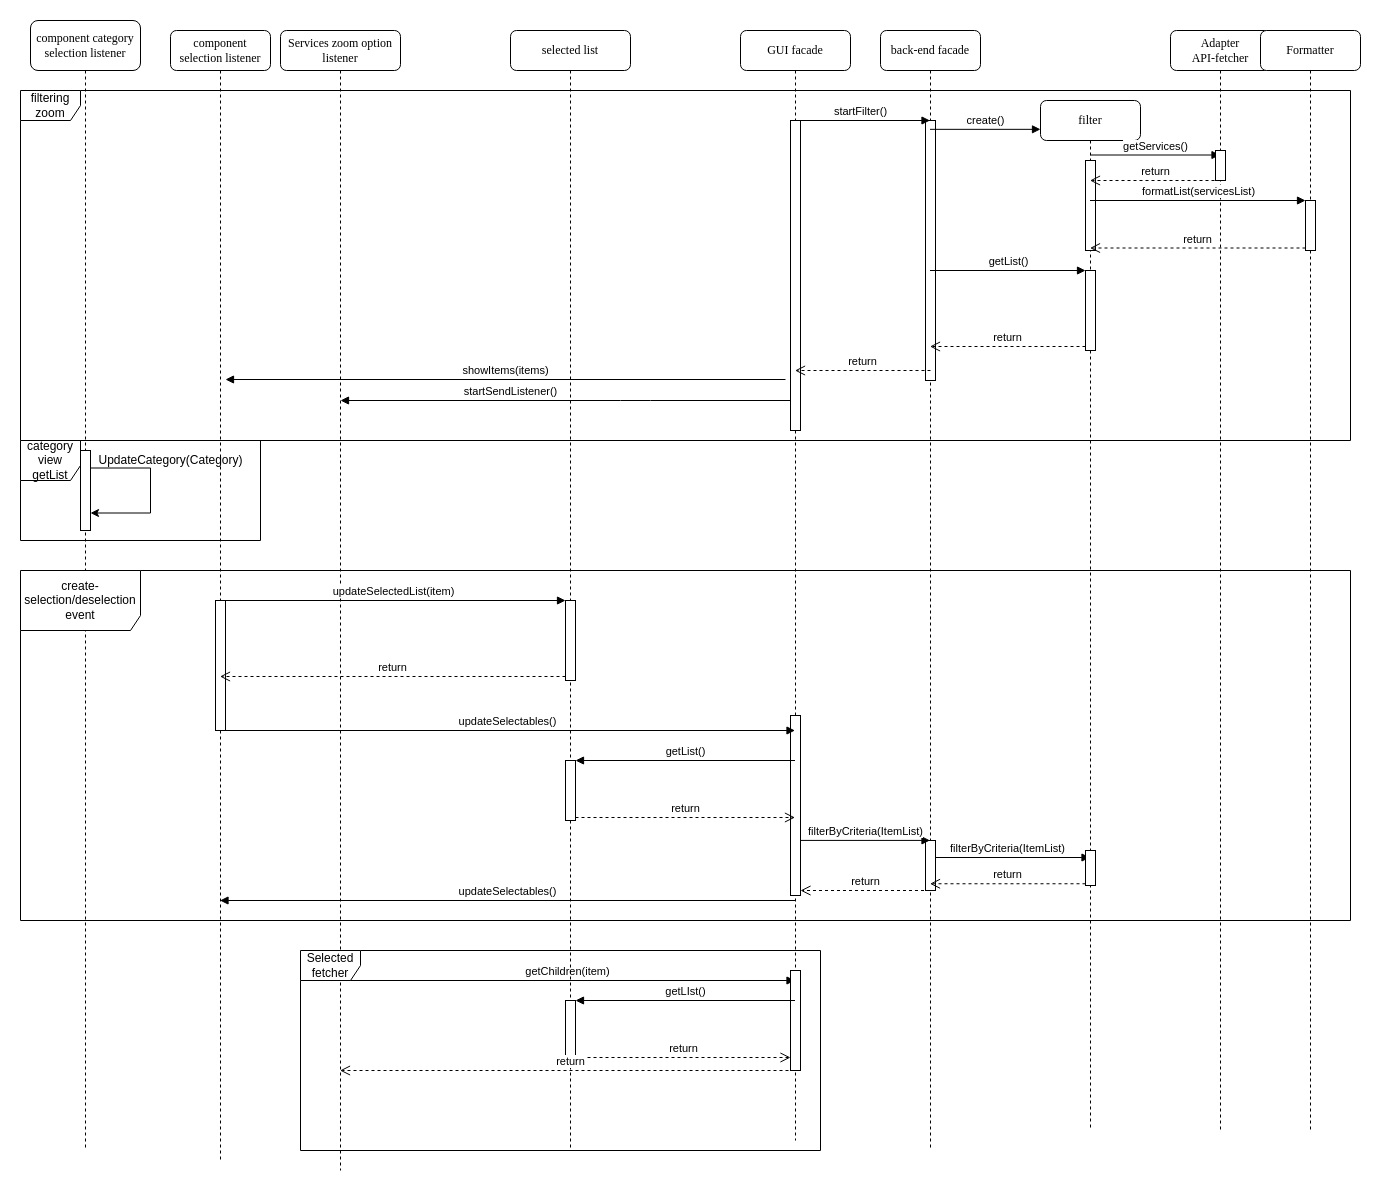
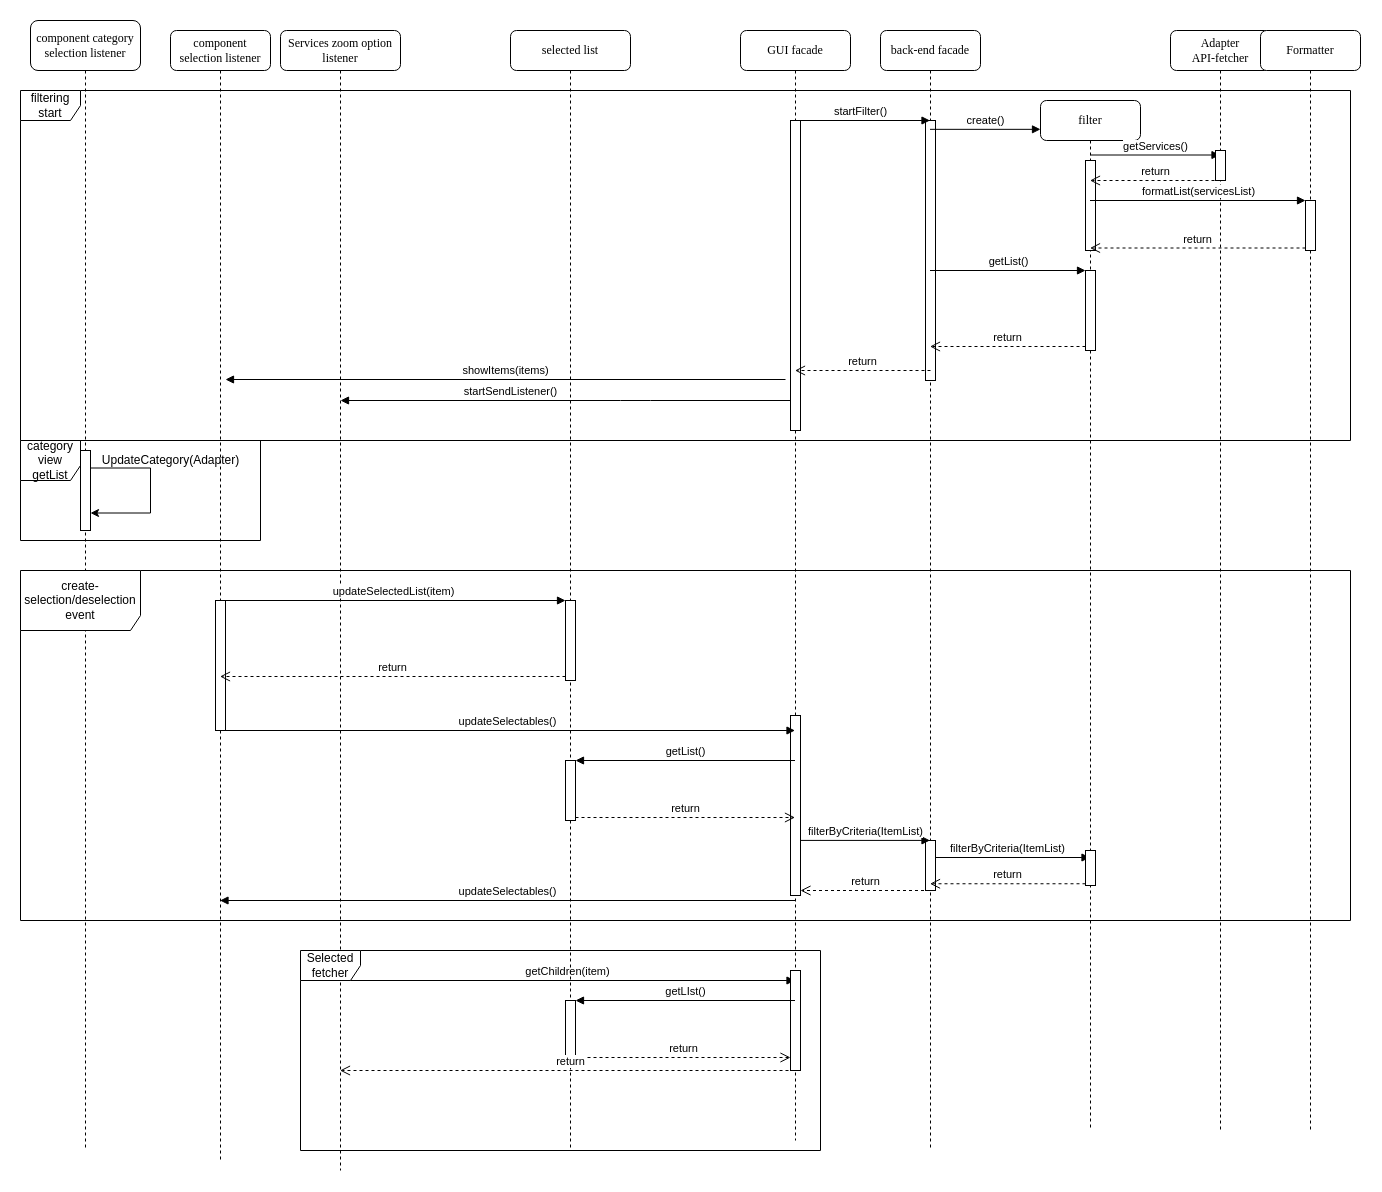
node "filtering zoom": label "filtering zoom" -> "filtering start"
node "UpdateCategory(Category)": label "UpdateCategory(Category)" -> "UpdateCategory(Adapter)"
